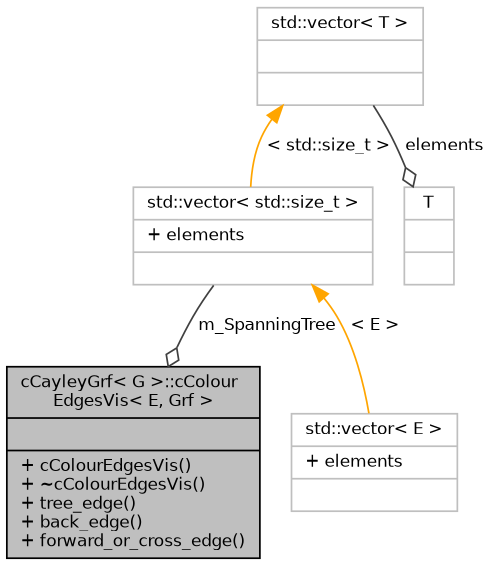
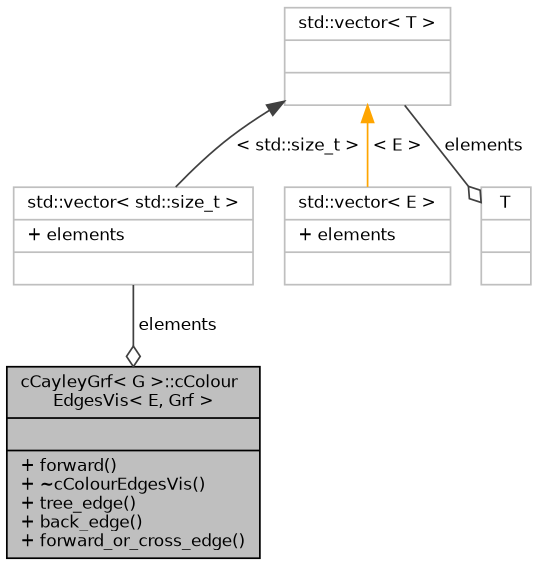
edge "std::vector< std::size_t >" -> "std::vector< T >": color orange -> grey25
edge "std::vector< std::size_t >" -> "cCayleyGrf< G >::cColour": label " m_SpanningTree" -> " elements"
edge "std::vector< E >" -> "std::vector< std::size_t >": now "std::vector< E >" -> "std::vector< T >"
node "cCayleyGrf< G >::cColour": text "+ cColourEdgesVis()" -> "+ forward()"
